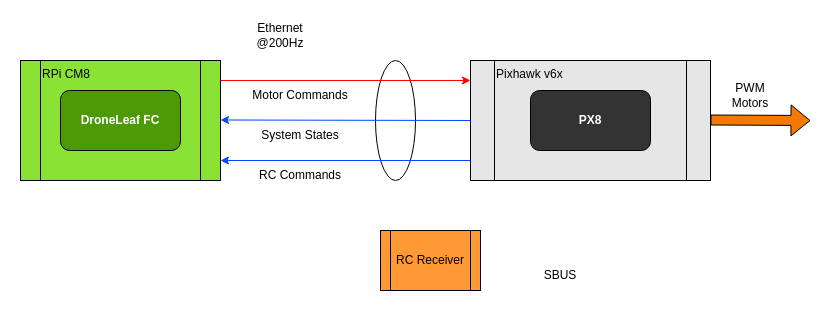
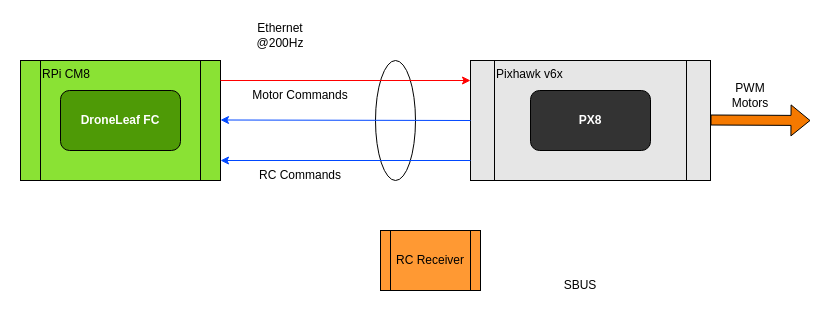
node "System States": removed
node "SBUS": moved (561, 276) -> (581, 286)
